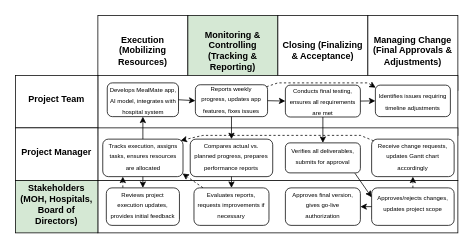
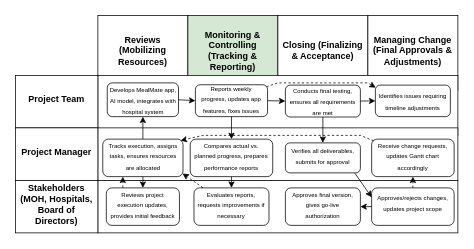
node "Execution (Mobilizing Resources)": label "Execution (Mobilizing Resources)" -> "Reviews (Mobilizing Resources)"
node "Stakeholders (MOH, Hospitals, Board of Directors)": fillcolor #d5e8d4 -> #ffffff
